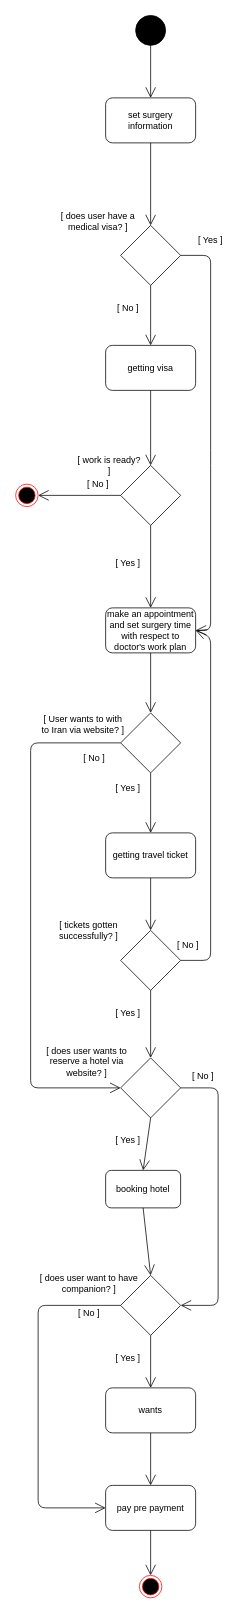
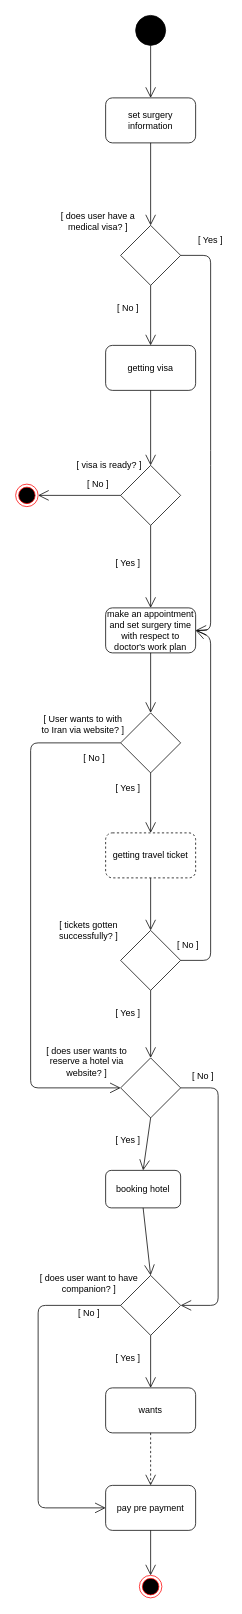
node "[ work is ready? ]": label "[ work is ready? ]" -> "[ visa is ready? ]"
node "getting travel ticket": style solid -> dashed
edge "wants" -> "pay pre payment": style solid -> dashed
